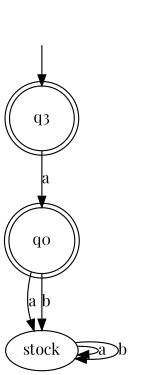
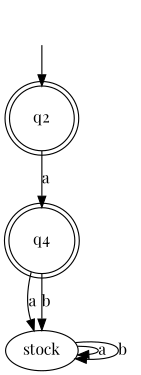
node "q3": label "q3" -> "q2"
node "q0": label "q0" -> "q4"
